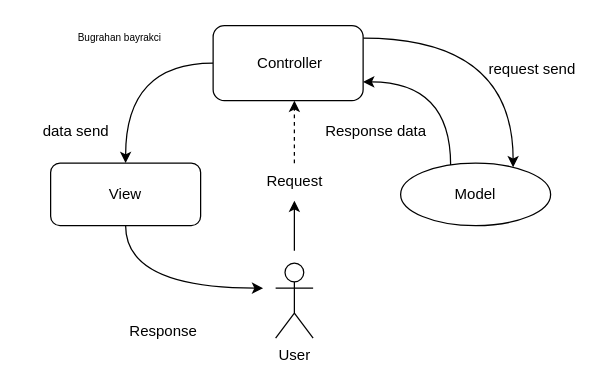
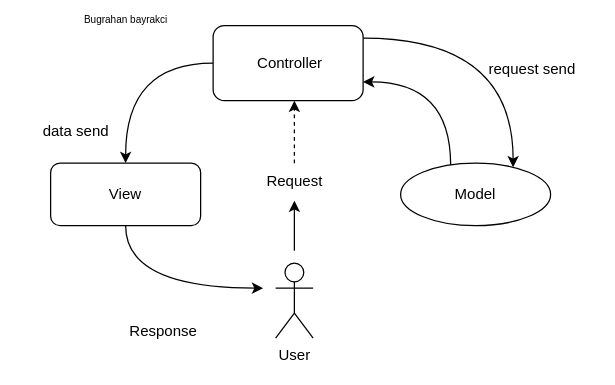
node "Bugrahan bayrakci": moved (119, 38) -> (126, 19)
node "Response data": removed
